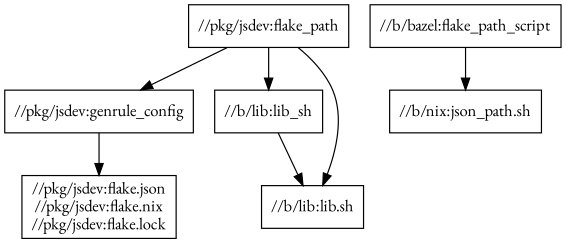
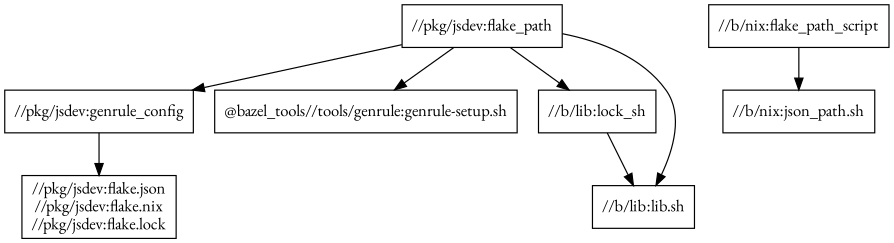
node "//b/bazel:flake_path_script": label "//b/bazel:flake_path_script" -> "//b/nix:flake_path_script"
node "//b/lib:lib_sh": label "//b/lib:lib_sh" -> "//b/lib:lock_sh"
node "@bazel_tools//tools/genrule:genrule-setup.sh": added
